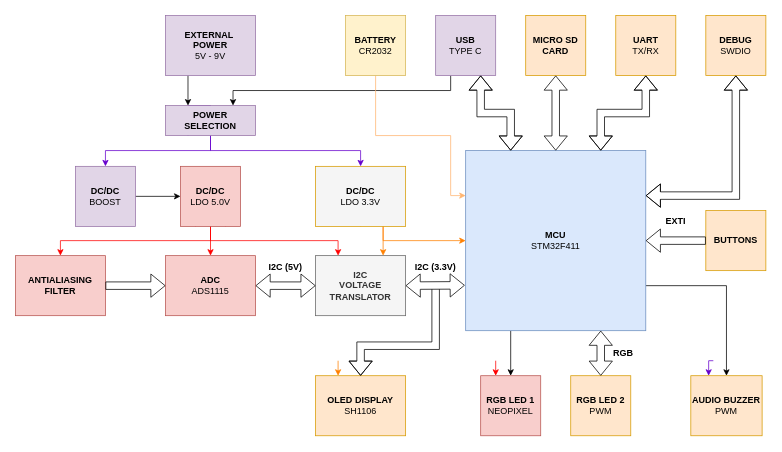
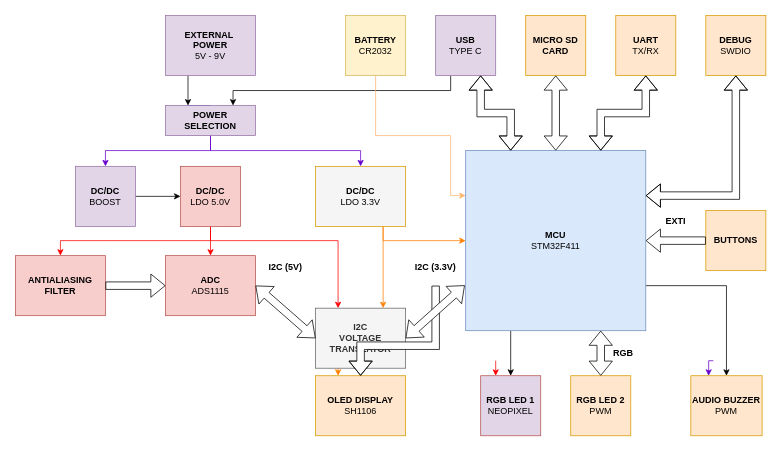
node "I2C VOLTAGE TRANSLATOR": moved (360, 285) -> (360, 338)
node "RGB LED 1 NEOPIXEL": fillcolor #f8cecc -> #e1d5e7
